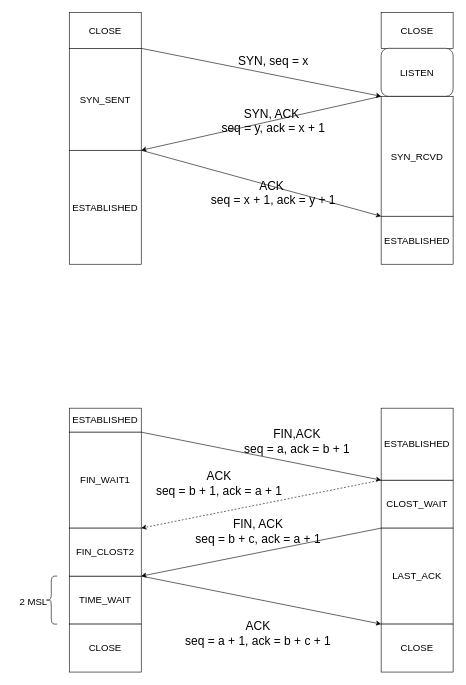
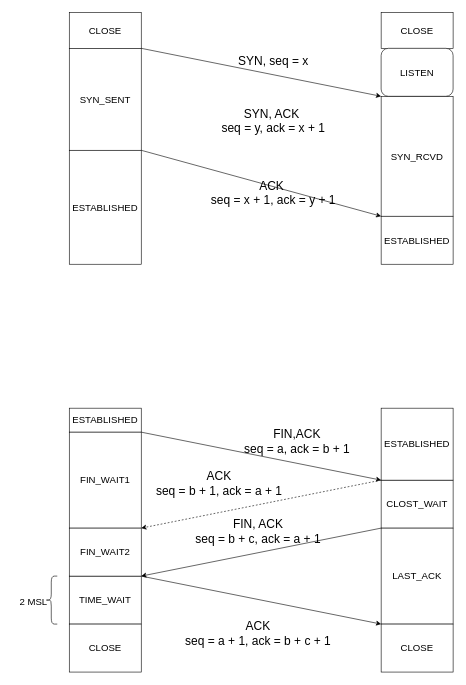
edge "LISTEN" -> "SYN_SENT": removed
node "FIN_CLOST2": label "FIN_CLOST2" -> "FIN_WAIT2"
